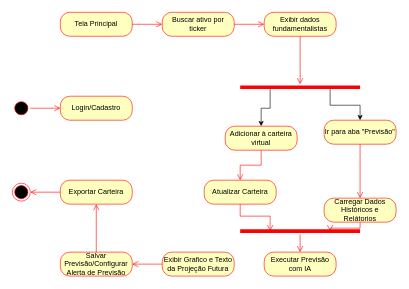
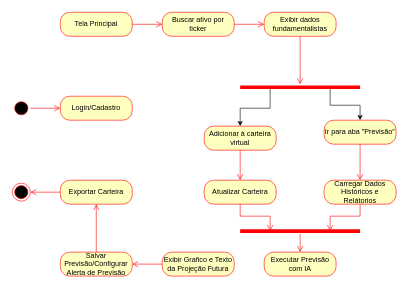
node "Adicionar à carteira virtual": moved (261, 138) -> (240, 138)
node "Carregar Dados Históricos e Relátorios": moved (360, 210) -> (360, 192)
